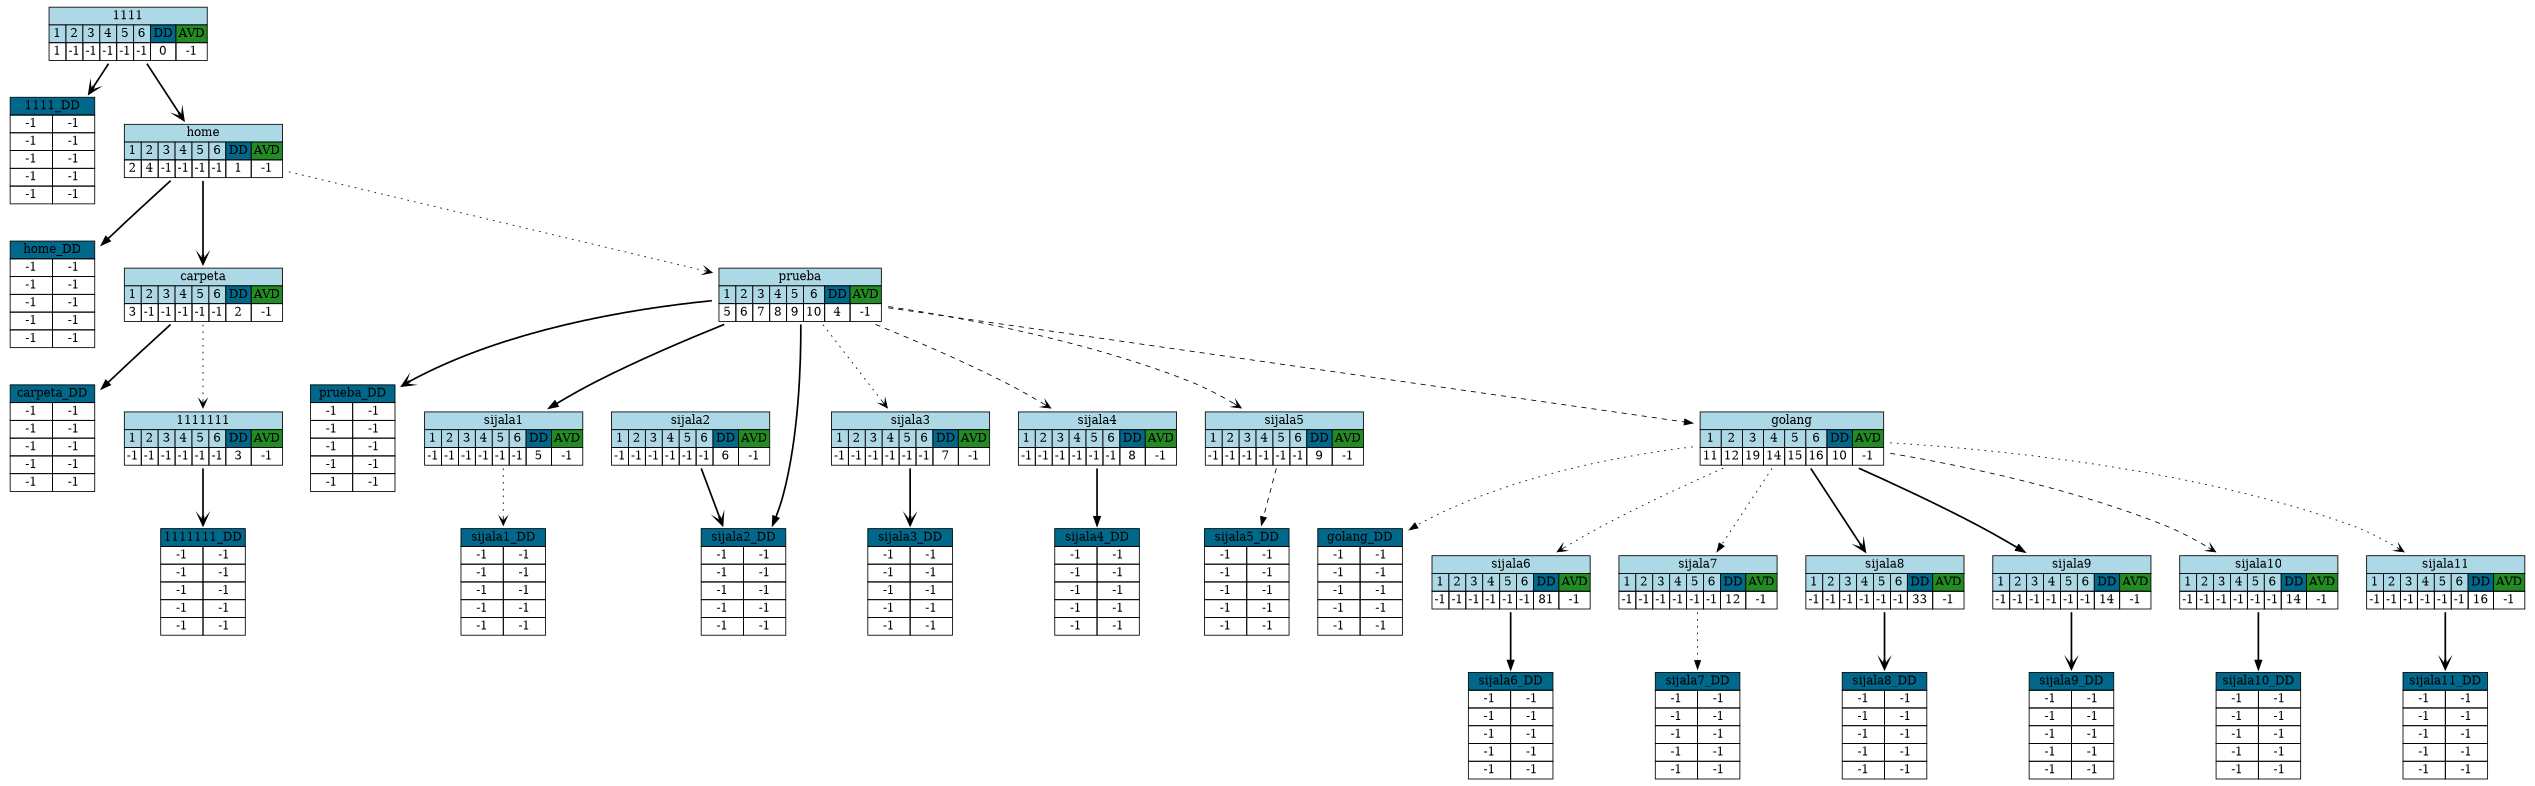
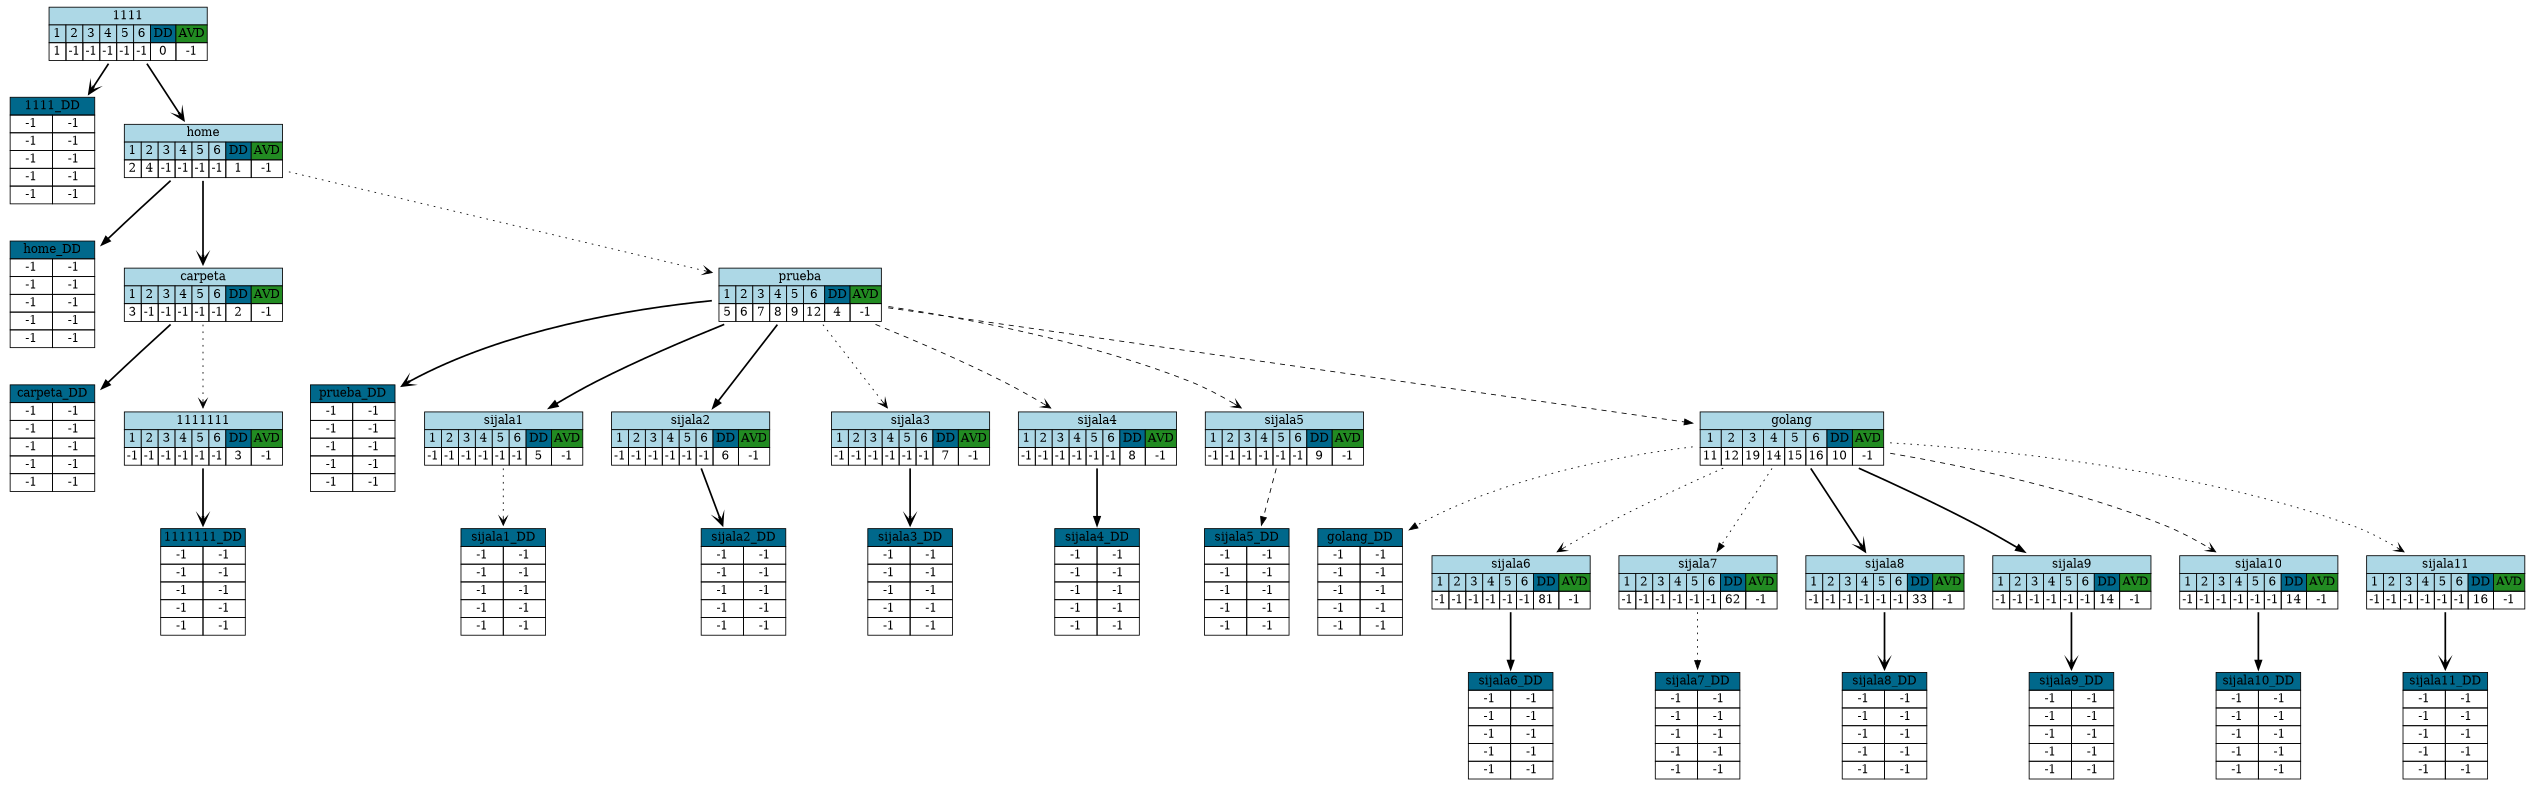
node "prueba": text "10" -> "12"
edge "prueba" -> "sijala2_DD": now "prueba" -> "sijala2"
node "sijala7": text "12" -> "62"
